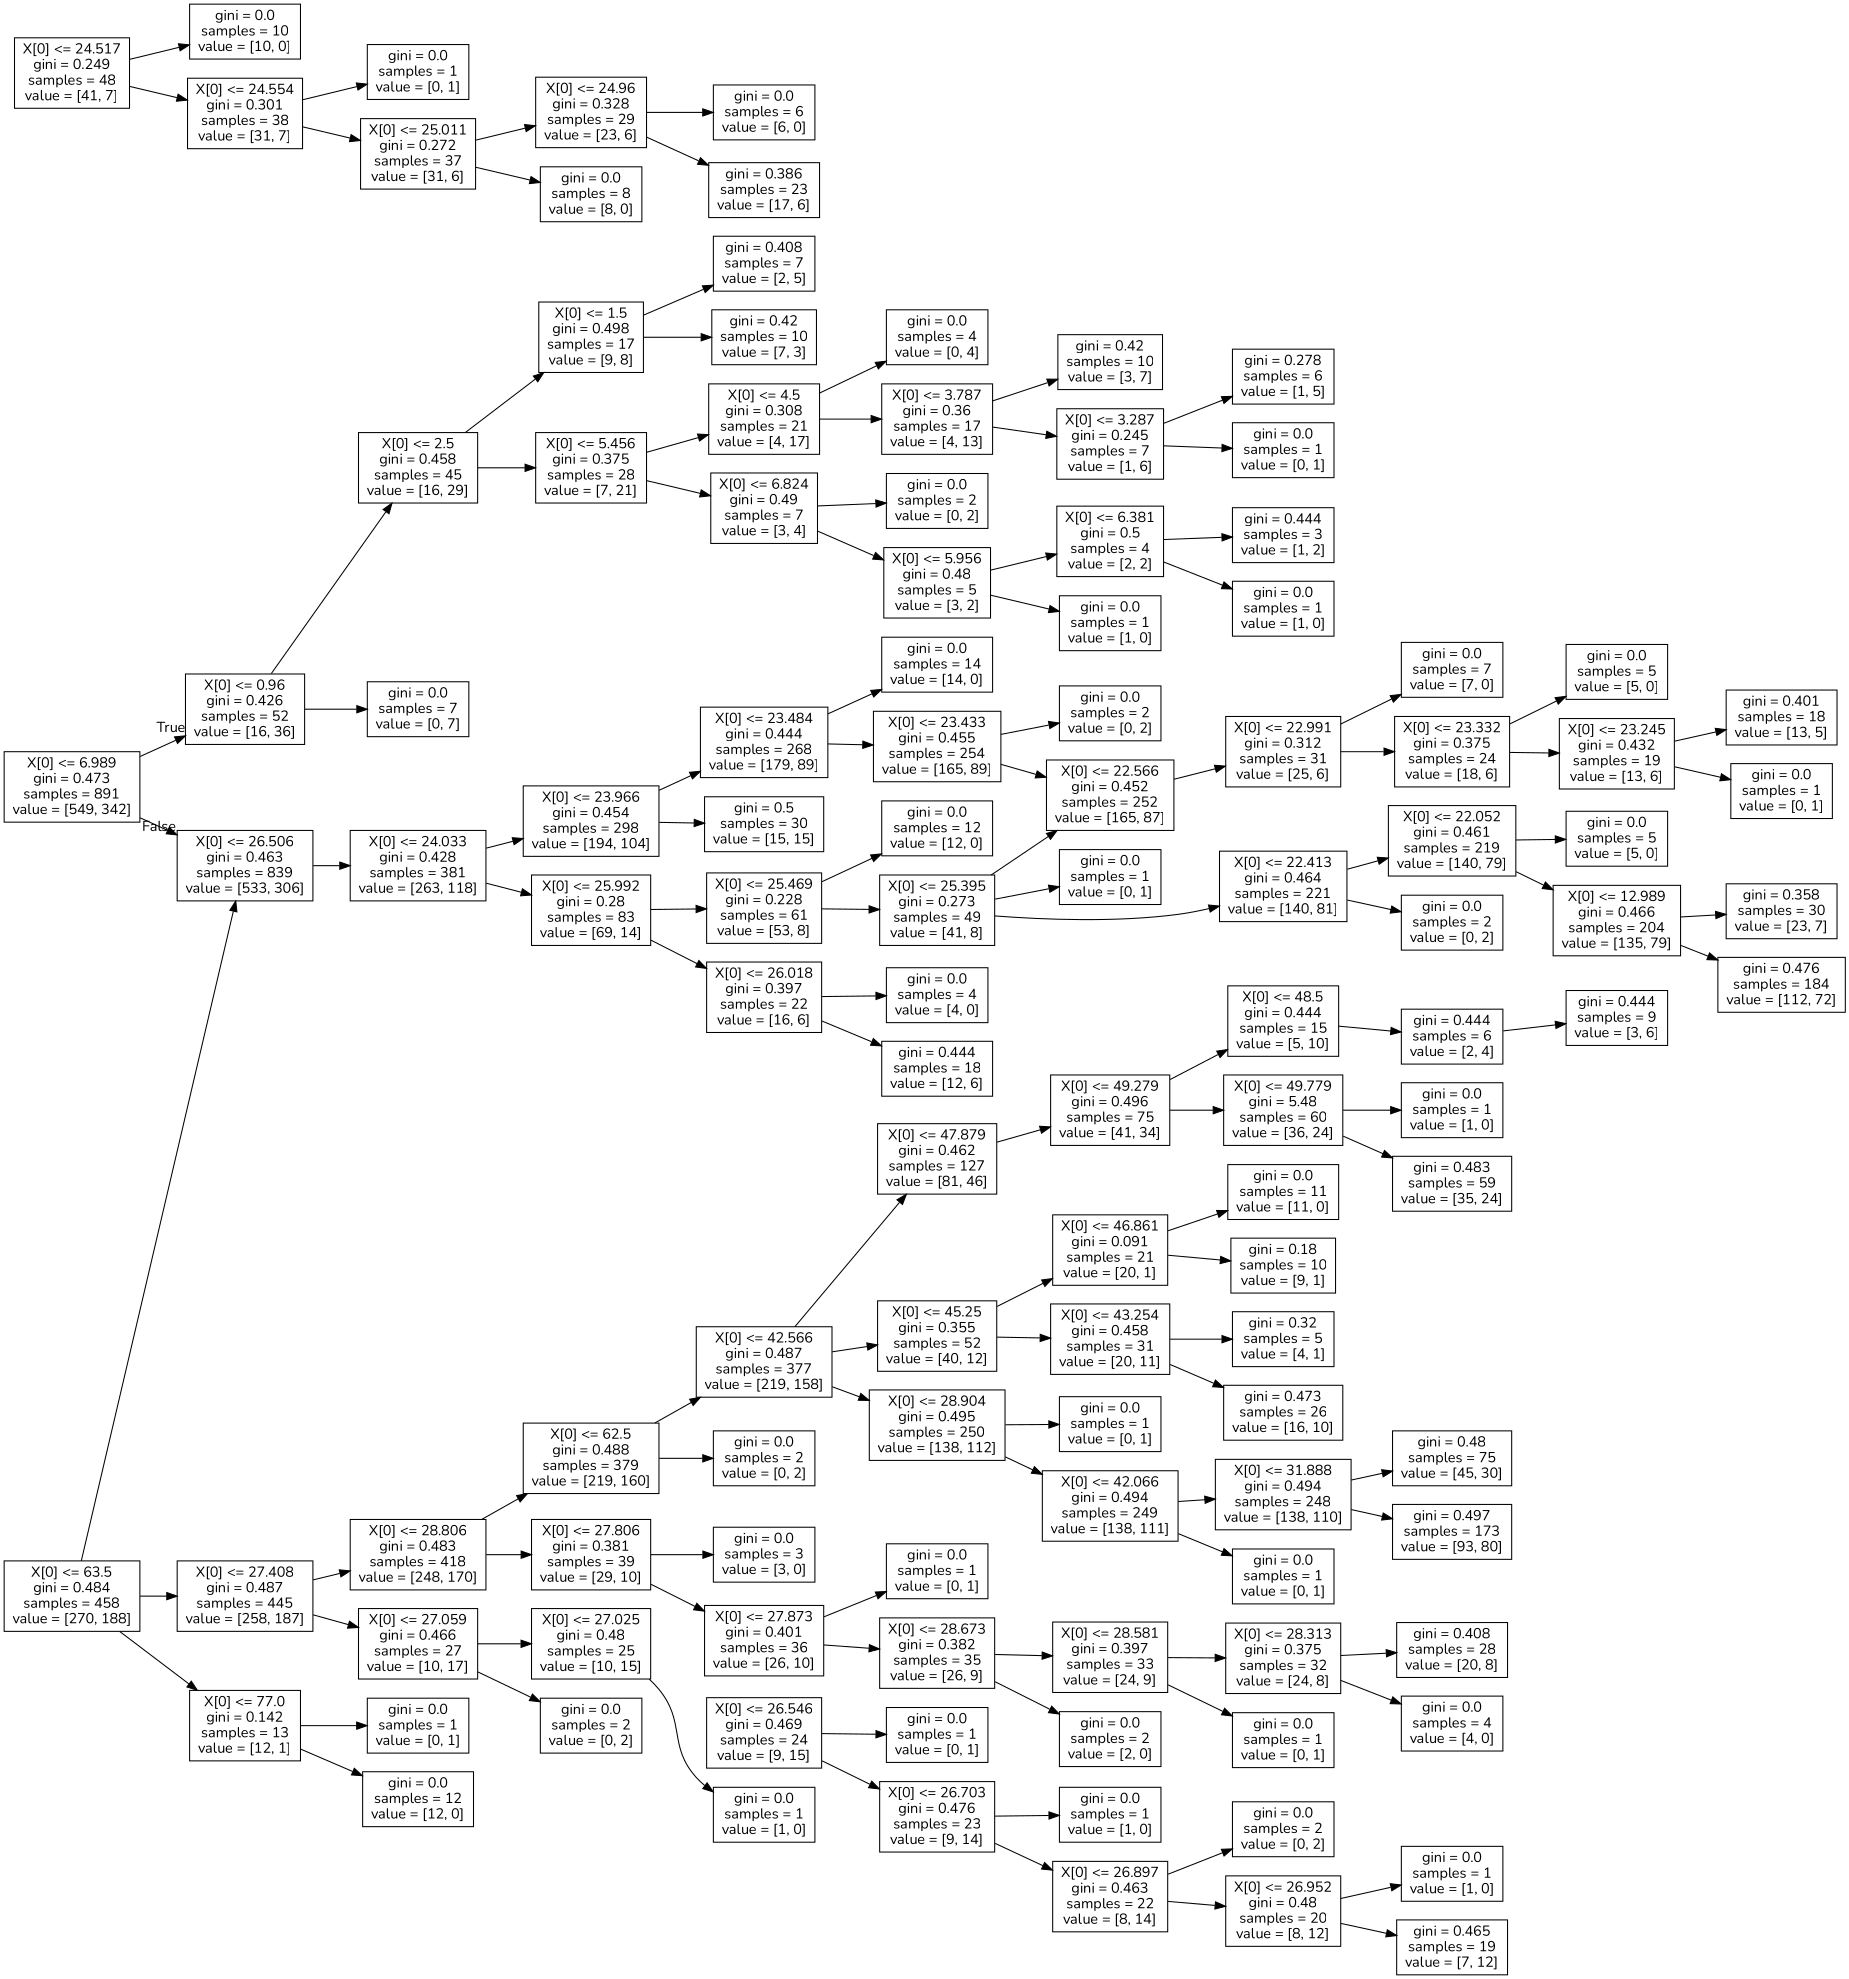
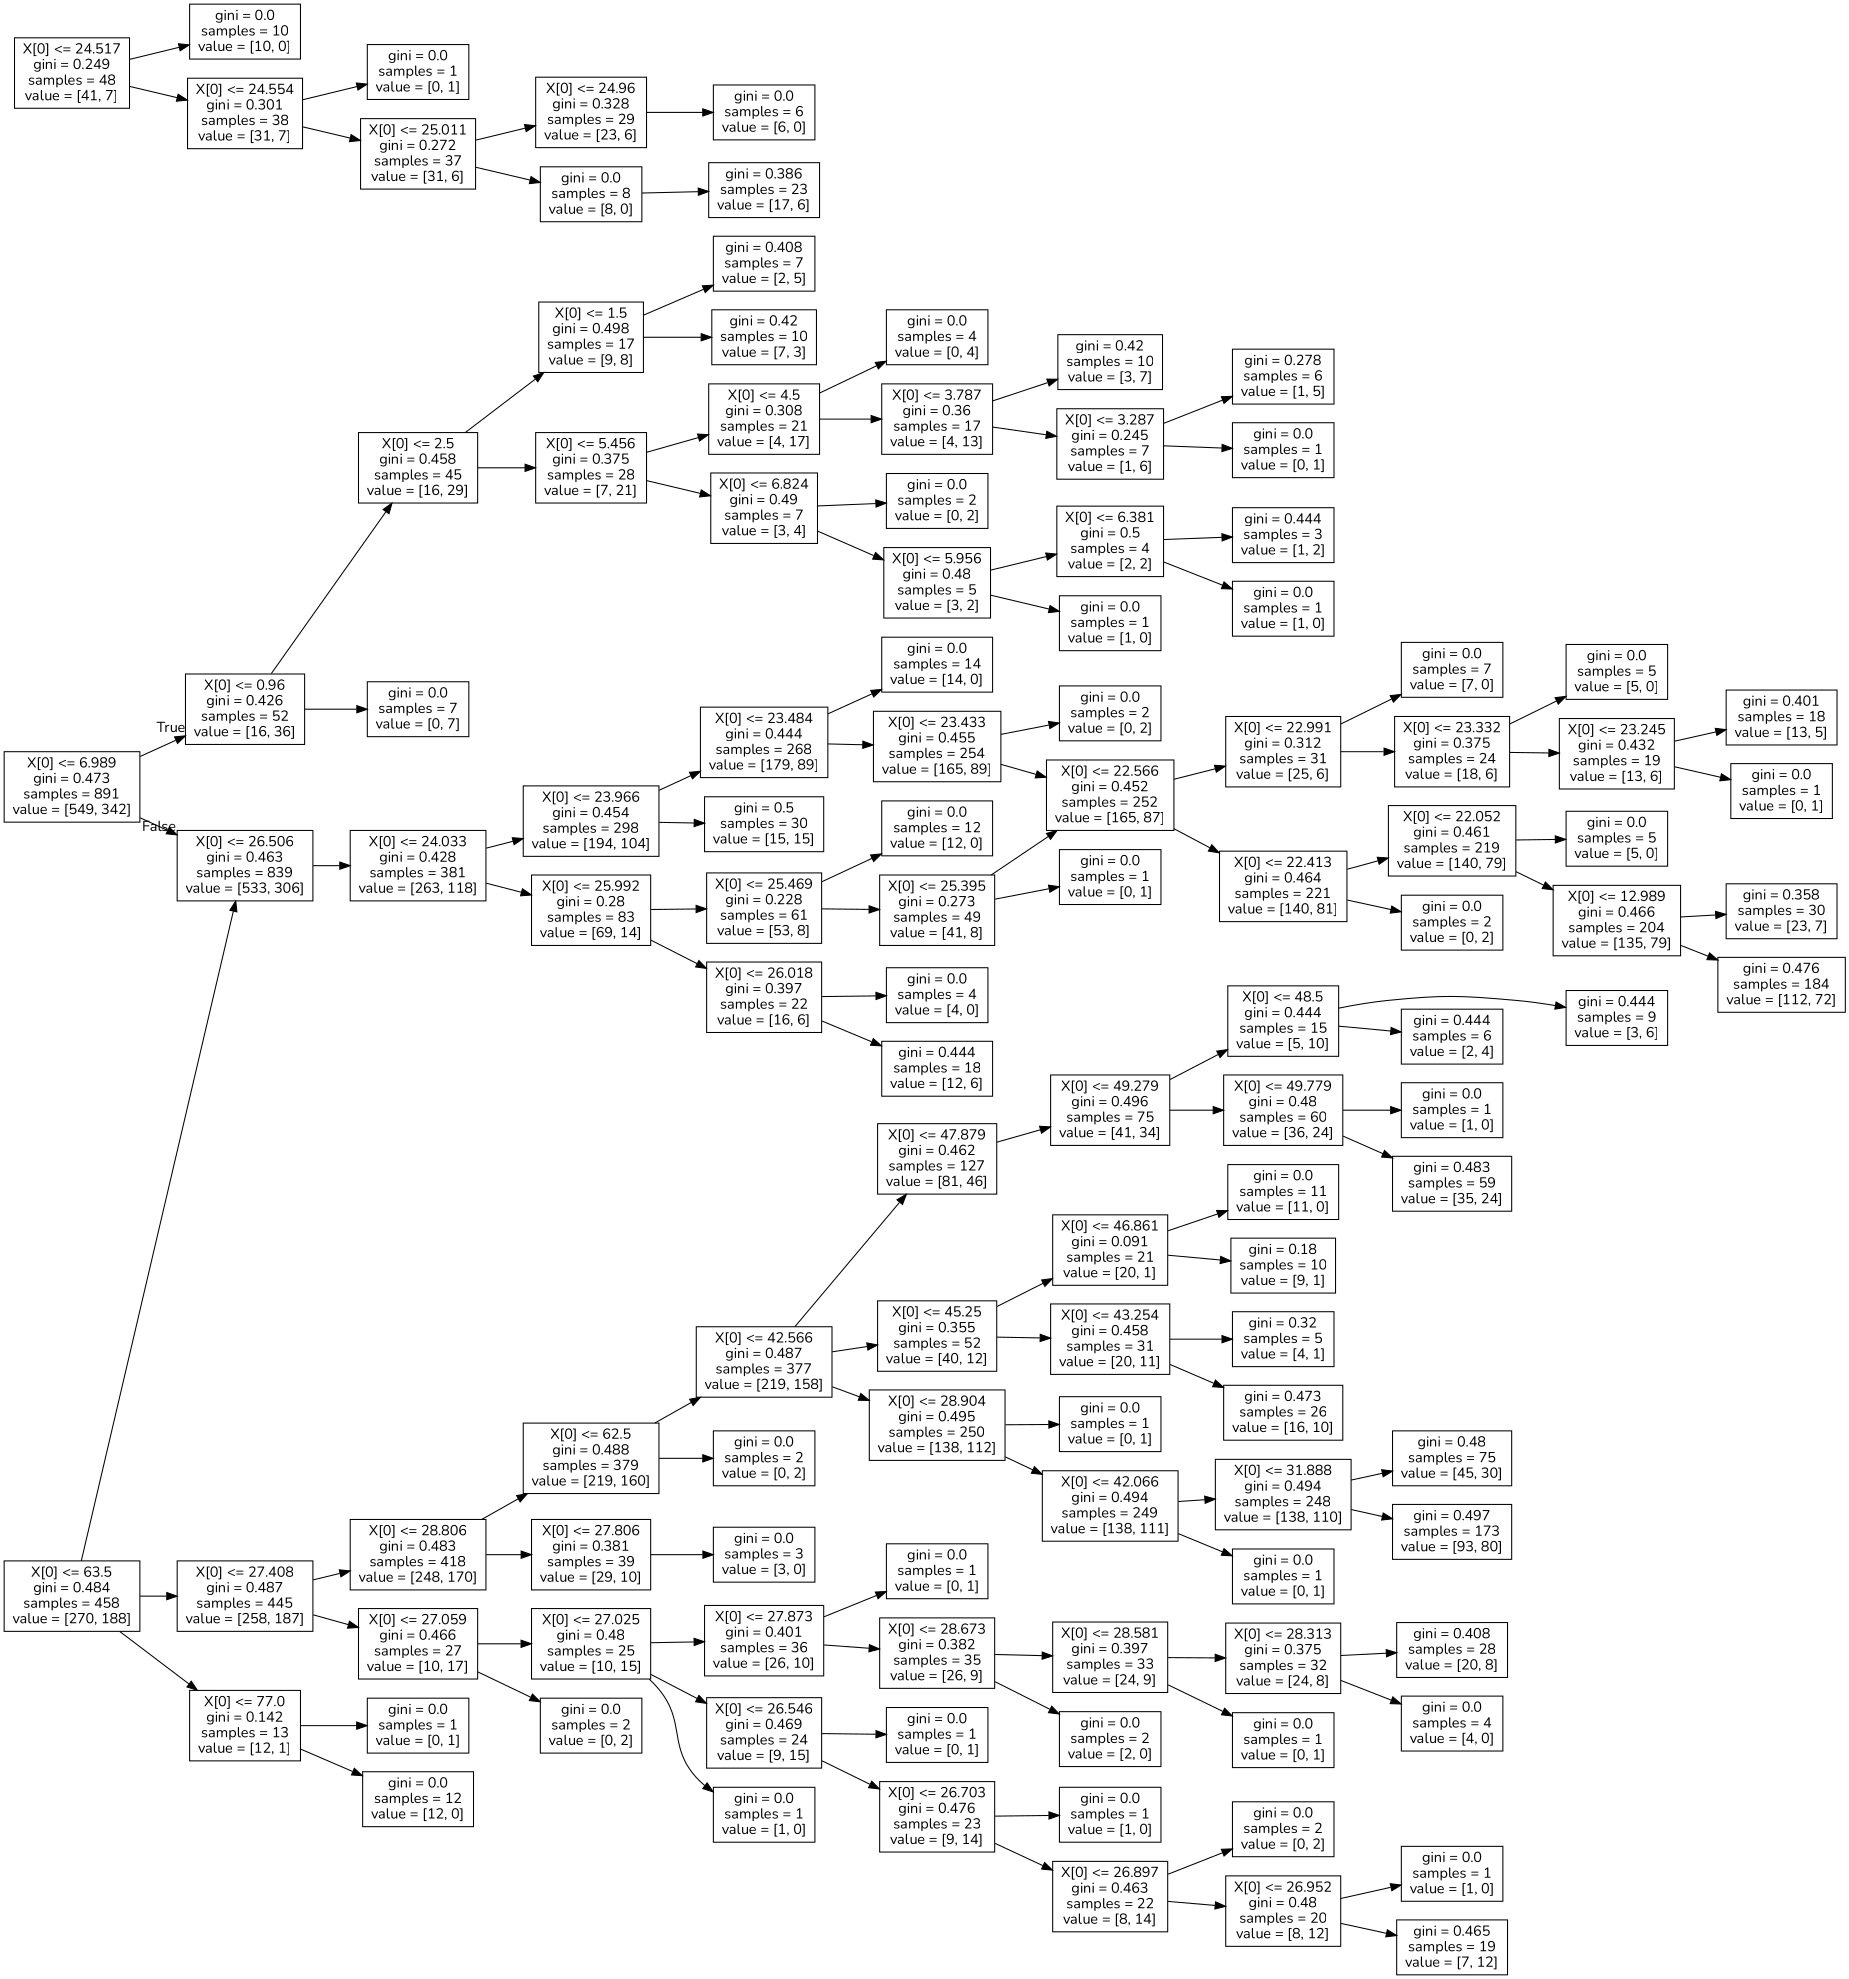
edge "X[0] <= 24.96 gini = 0.328 samples = 29 value = [23, 6]" -> "gini = 0.386 samples = 23 value = [17, 6]": now "gini = 0.0 samples = 8 value = [8, 0]" -> "gini = 0.386 samples = 23 value = [17, 6]"
edge "X[0] <= 25.395 gini = 0.273 samples = 49 value = [41, 8]" -> "X[0] <= 22.413 gini = 0.464 samples = 221 value = [140, 81]": now "X[0] <= 22.566 gini = 0.452 samples = 252 value = [165, 87]" -> "X[0] <= 22.413 gini = 0.464 samples = 221 value = [140, 81]"
edge "gini = 0.444 samples = 6 value = [2, 4]" -> "gini = 0.444 samples = 9 value = [3, 6]": now "X[0] <= 48.5 gini = 0.444 samples = 15 value = [5, 10]" -> "gini = 0.444 samples = 9 value = [3, 6]"
node "X[0] <= 49.779 gini = 5.48 samples = 60 value = [36, 24]": label "X[0] <= 49.779 gini = 5.48 samples = 60 value = [36, 24]" -> "X[0] <= 49.779 gini = 0.48 samples = 60 value = [36, 24]"
edge "X[0] <= 27.806 gini = 0.381 samples = 39 value = [29, 10]" -> "X[0] <= 27.873 gini = 0.401 samples = 36 value = [26, 10]": now "X[0] <= 27.025 gini = 0.48 samples = 25 value = [10, 15]" -> "X[0] <= 27.873 gini = 0.401 samples = 36 value = [26, 10]"
edge "X[0] <= 27.025 gini = 0.48 samples = 25 value = [10, 15]" -> "X[0] <= 26.546 gini = 0.469 samples = 24 value = [9, 15]": added
